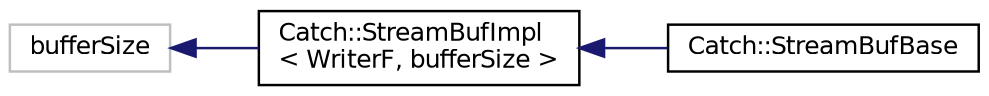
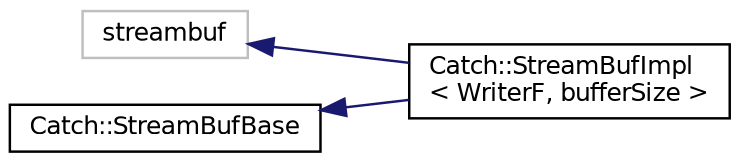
node "bufferSize": label "bufferSize" -> "streambuf"
edge "Catch::StreamBufBase" -> "Catch::StreamBufImpl < WriterF, bufferSize >": reversed
